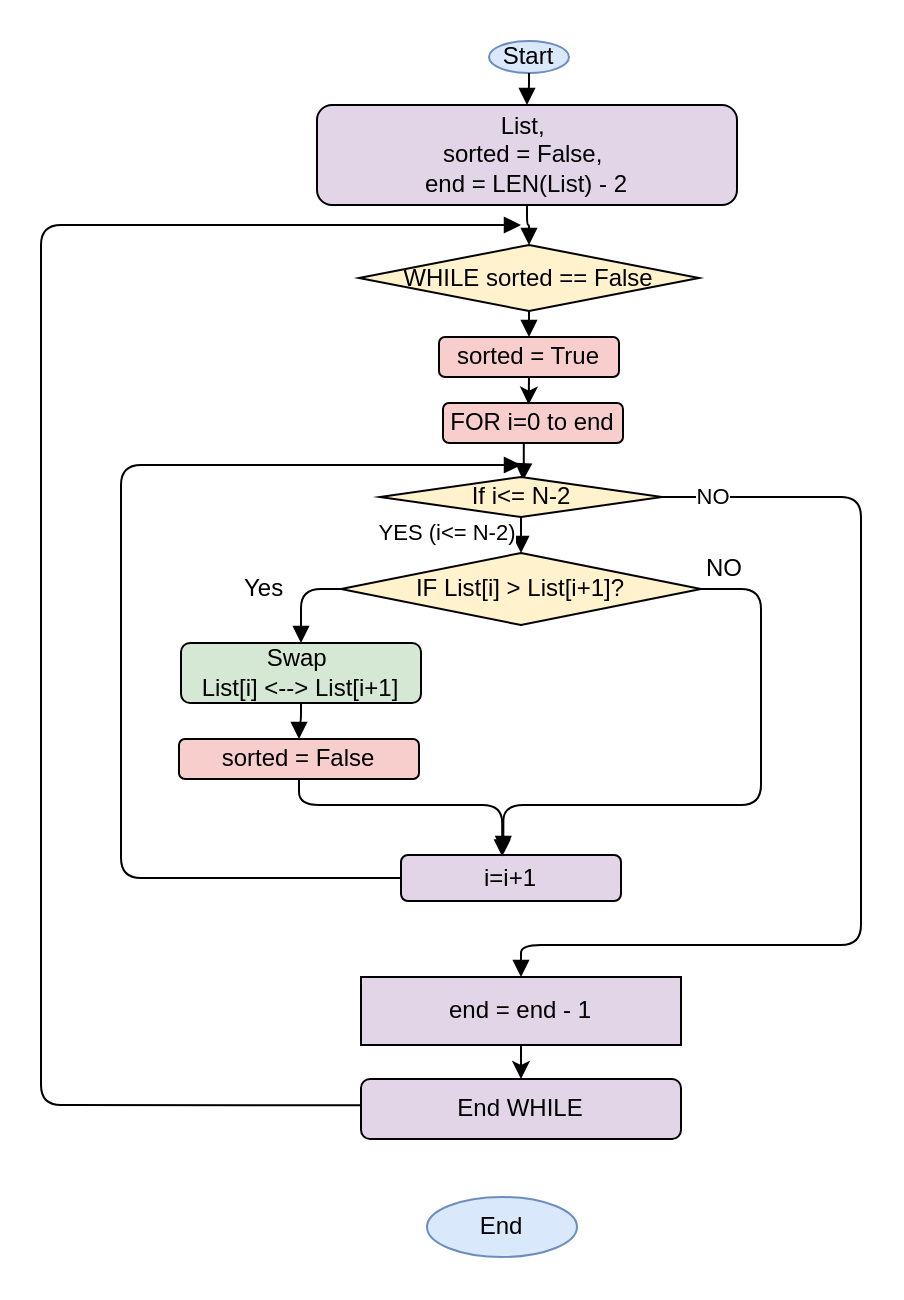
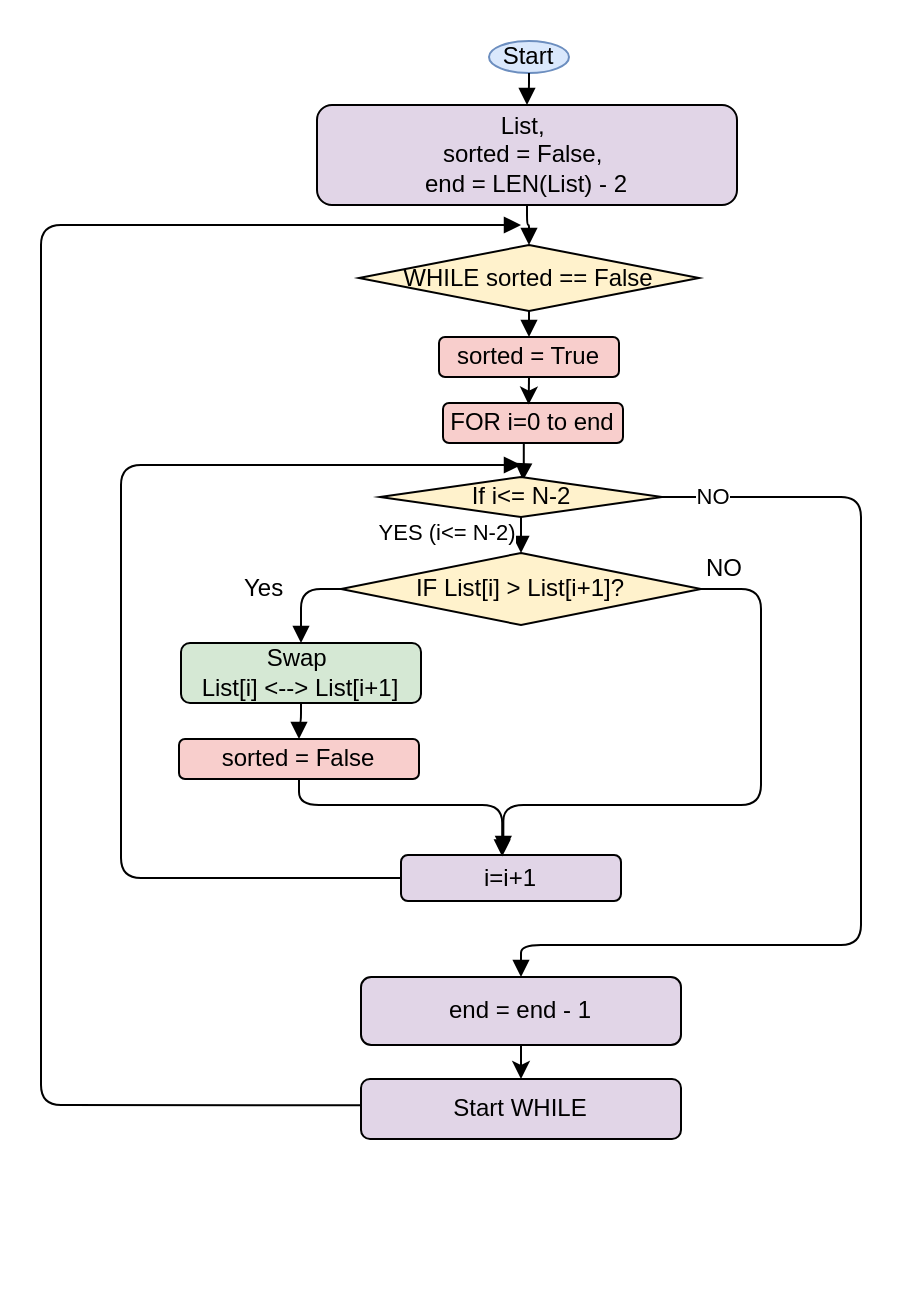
node "end = end - 1": shape rectangle -> rounded rectangle
node "End WHILE": label "End WHILE" -> "Start WHILE"
node "End": removed
